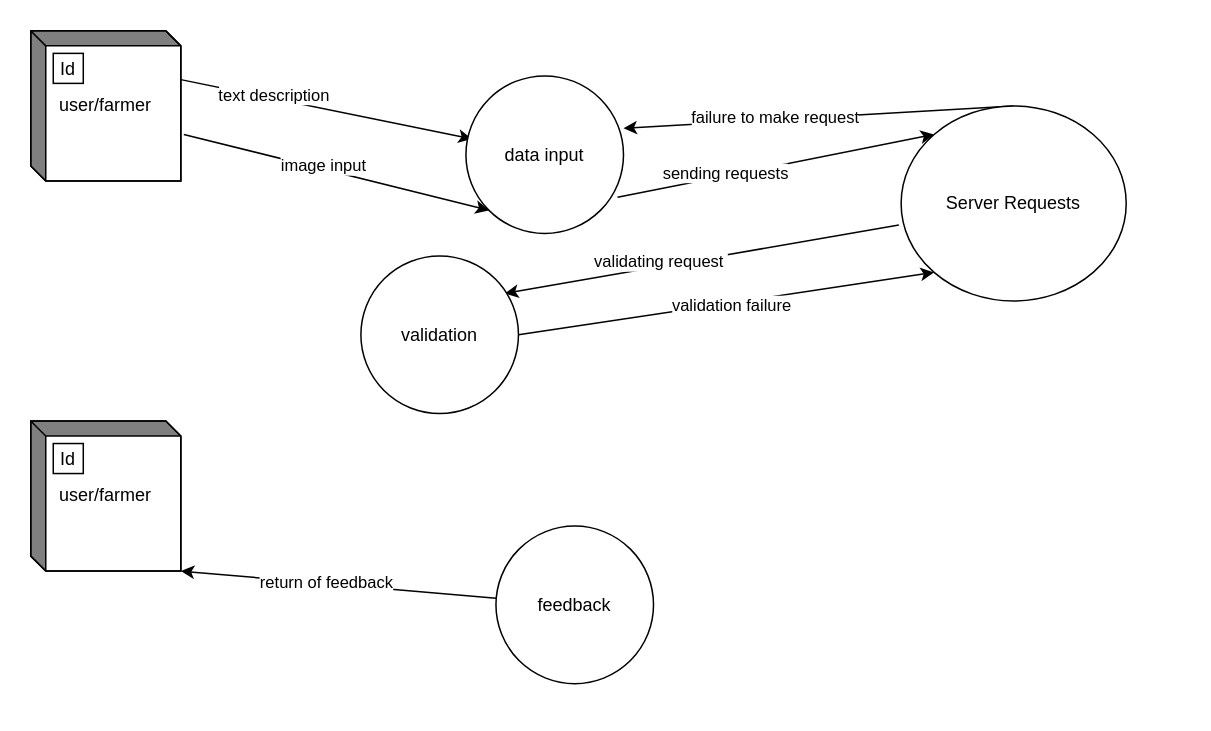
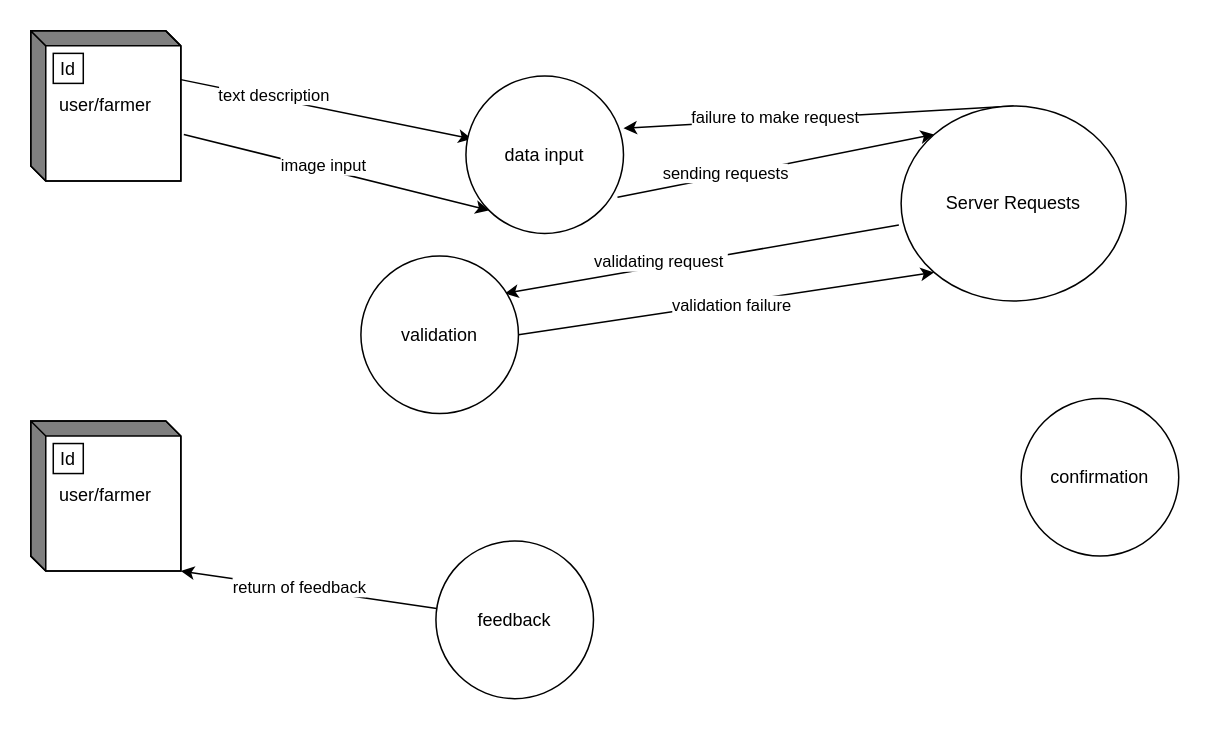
node "confirmation": added
node "feedback": moved (575, 605) -> (515, 620)
